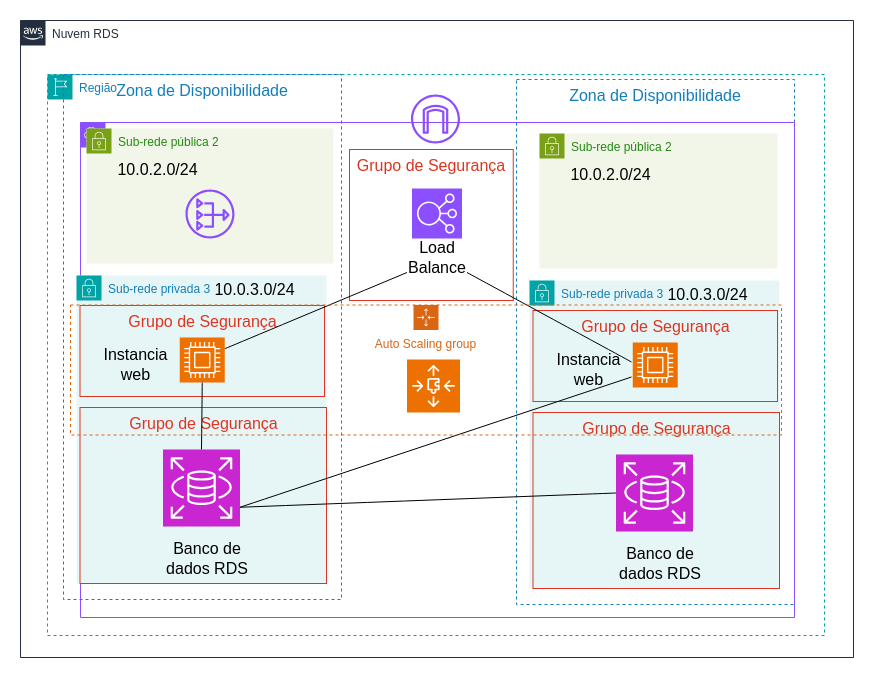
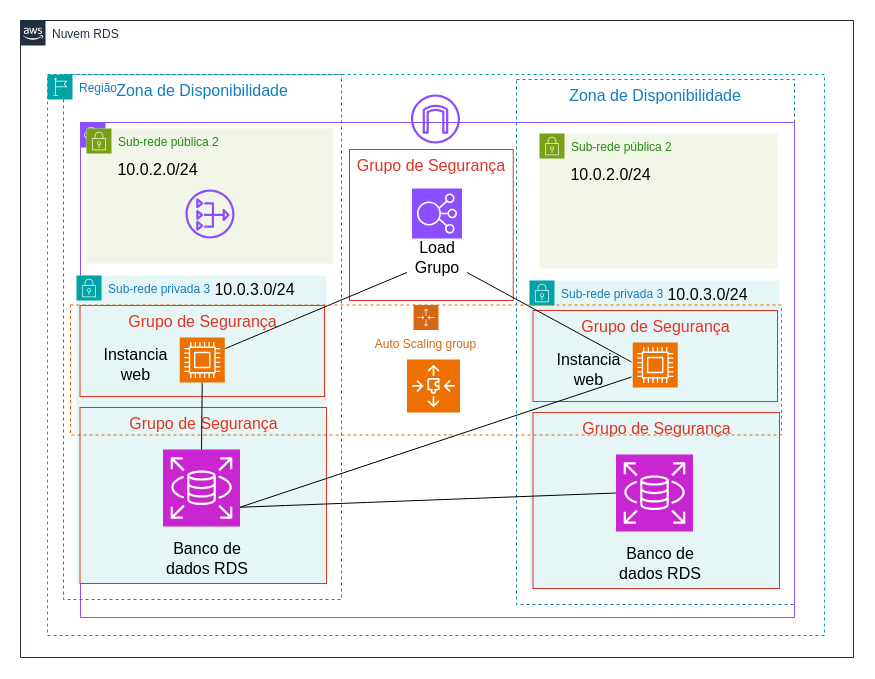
node "Load Balance": label "Load Balance" -> "Load Grupo"
